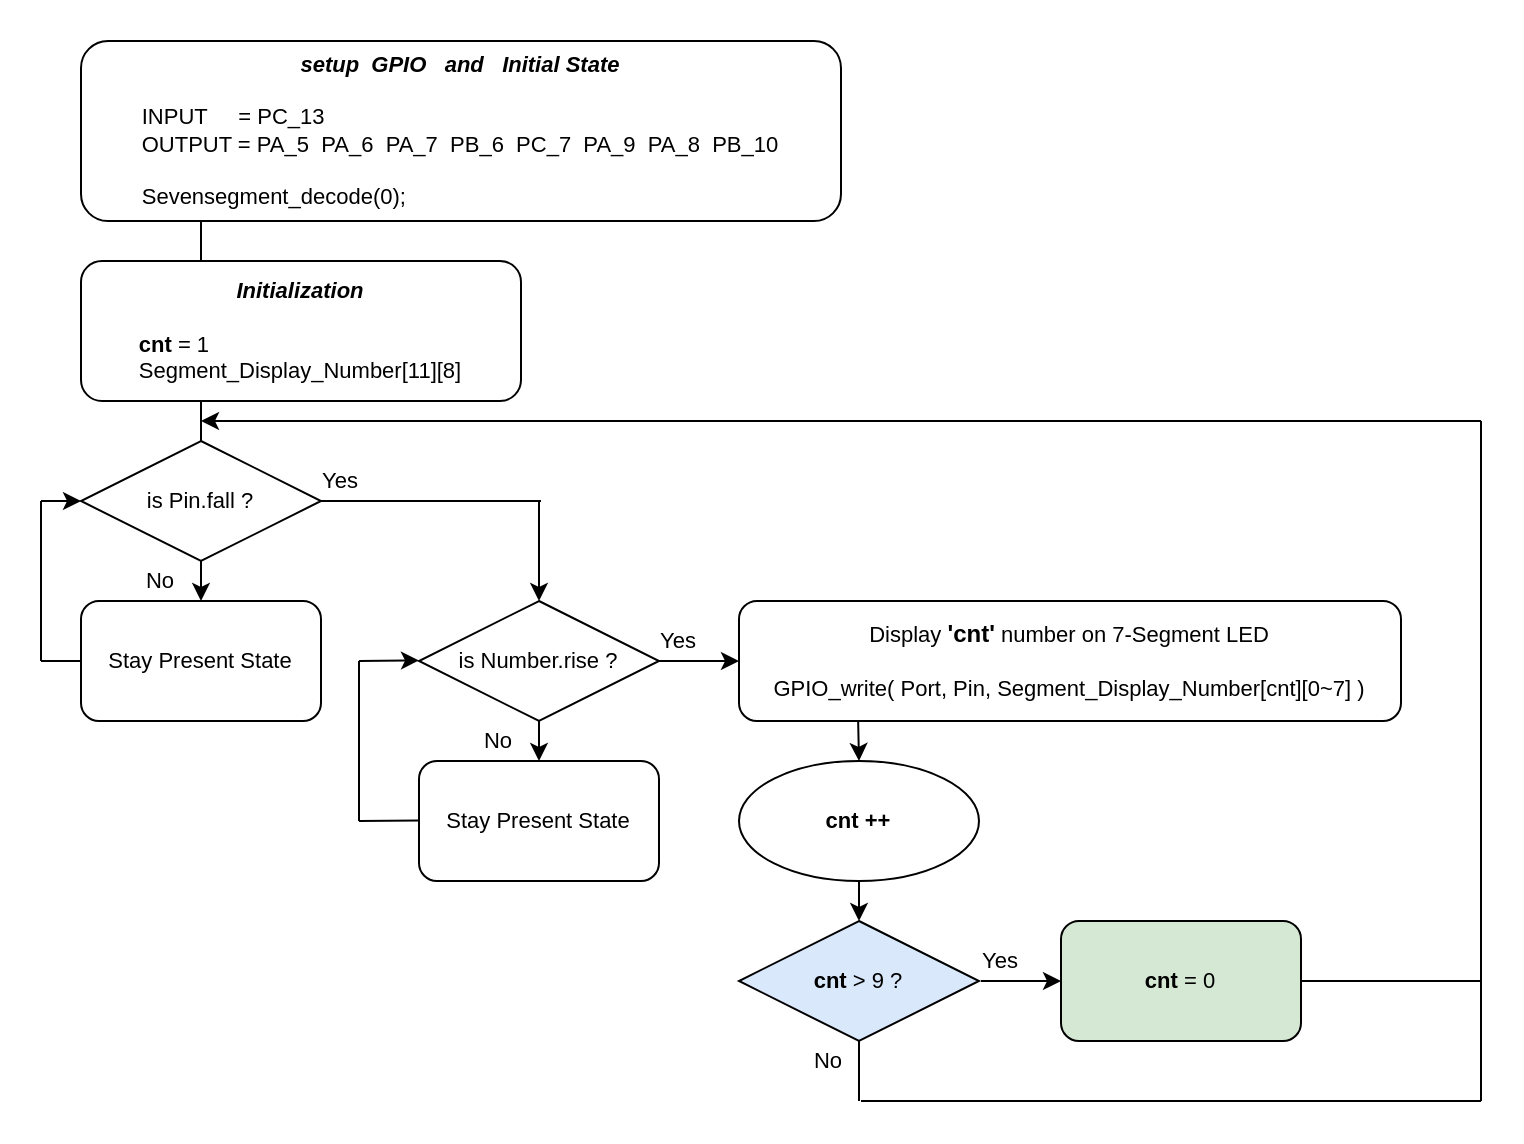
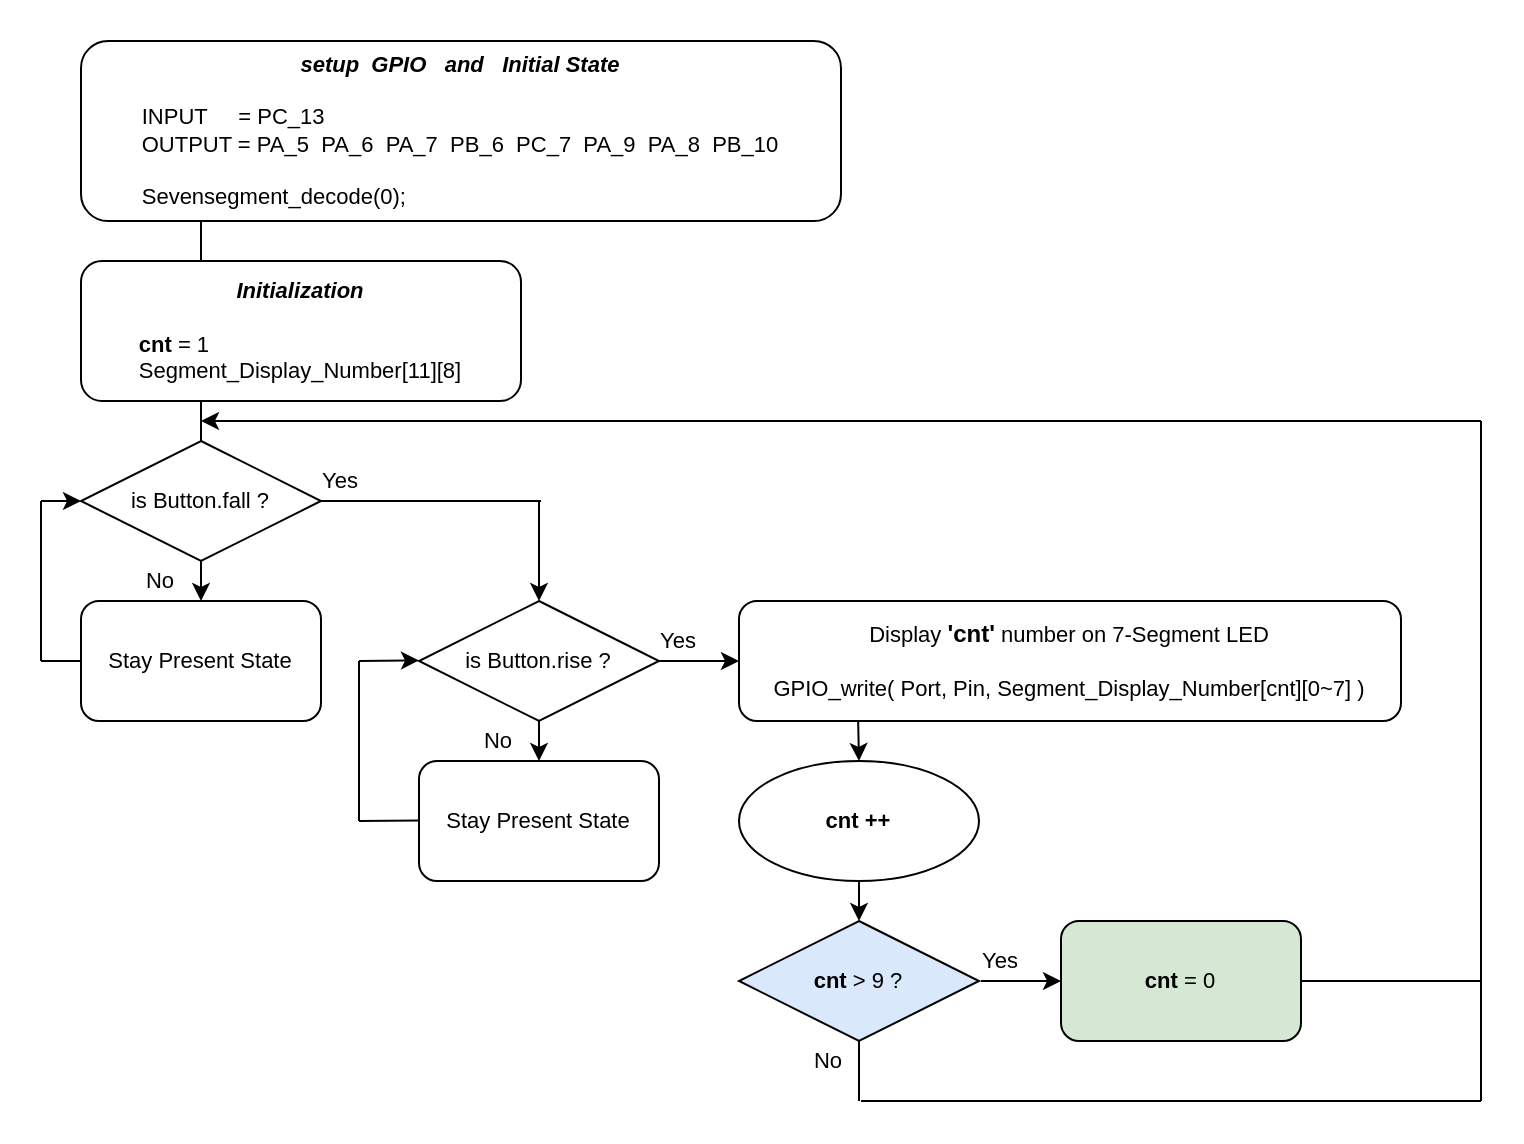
node "is Pin.fall ?": label "is Pin.fall ?" -> "is Button.fall ?"
node "is Number.rise ?": label "is Number.rise ?" -> "is Button.rise ?"
